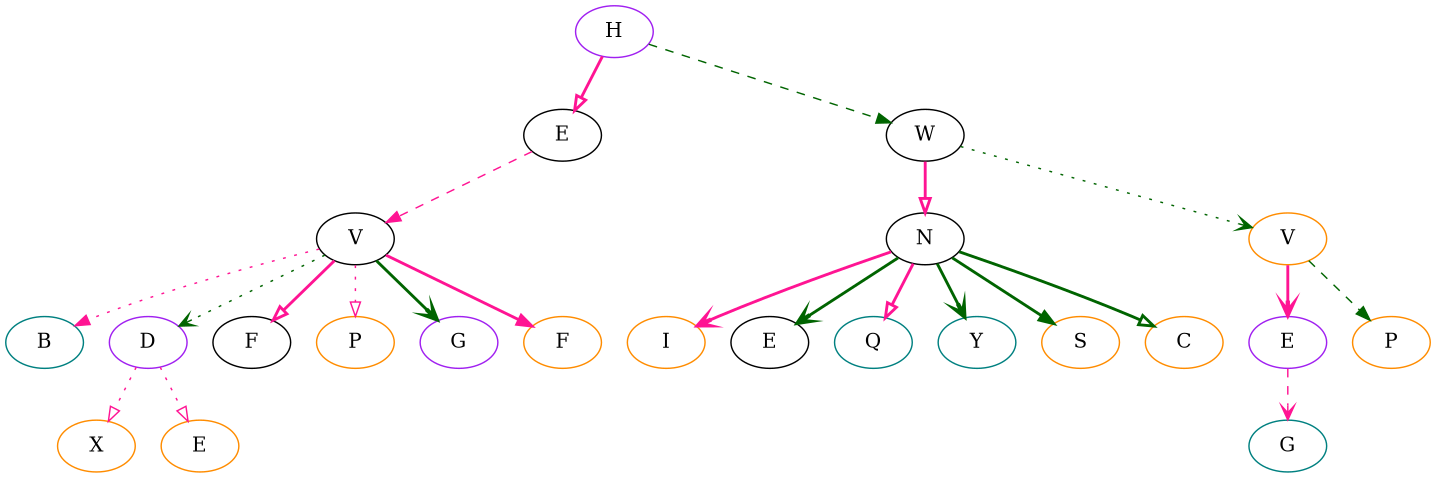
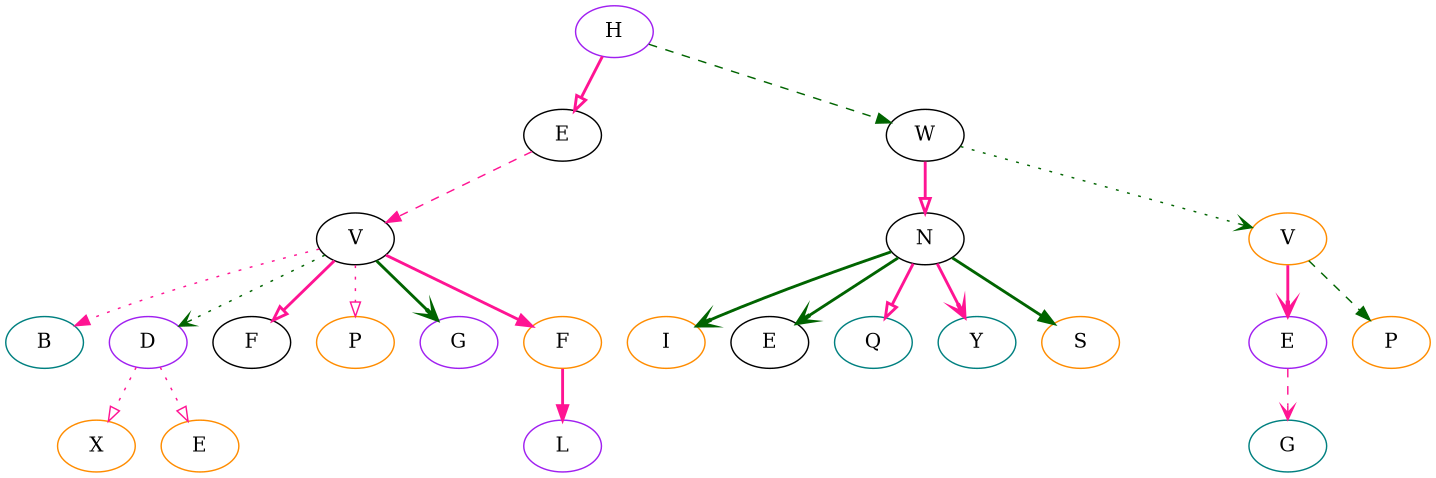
edge "N" -> "I": color deeppink -> darkgreen
edge "N" -> "Y": color darkgreen -> deeppink
node "C": removed
node "L": added
